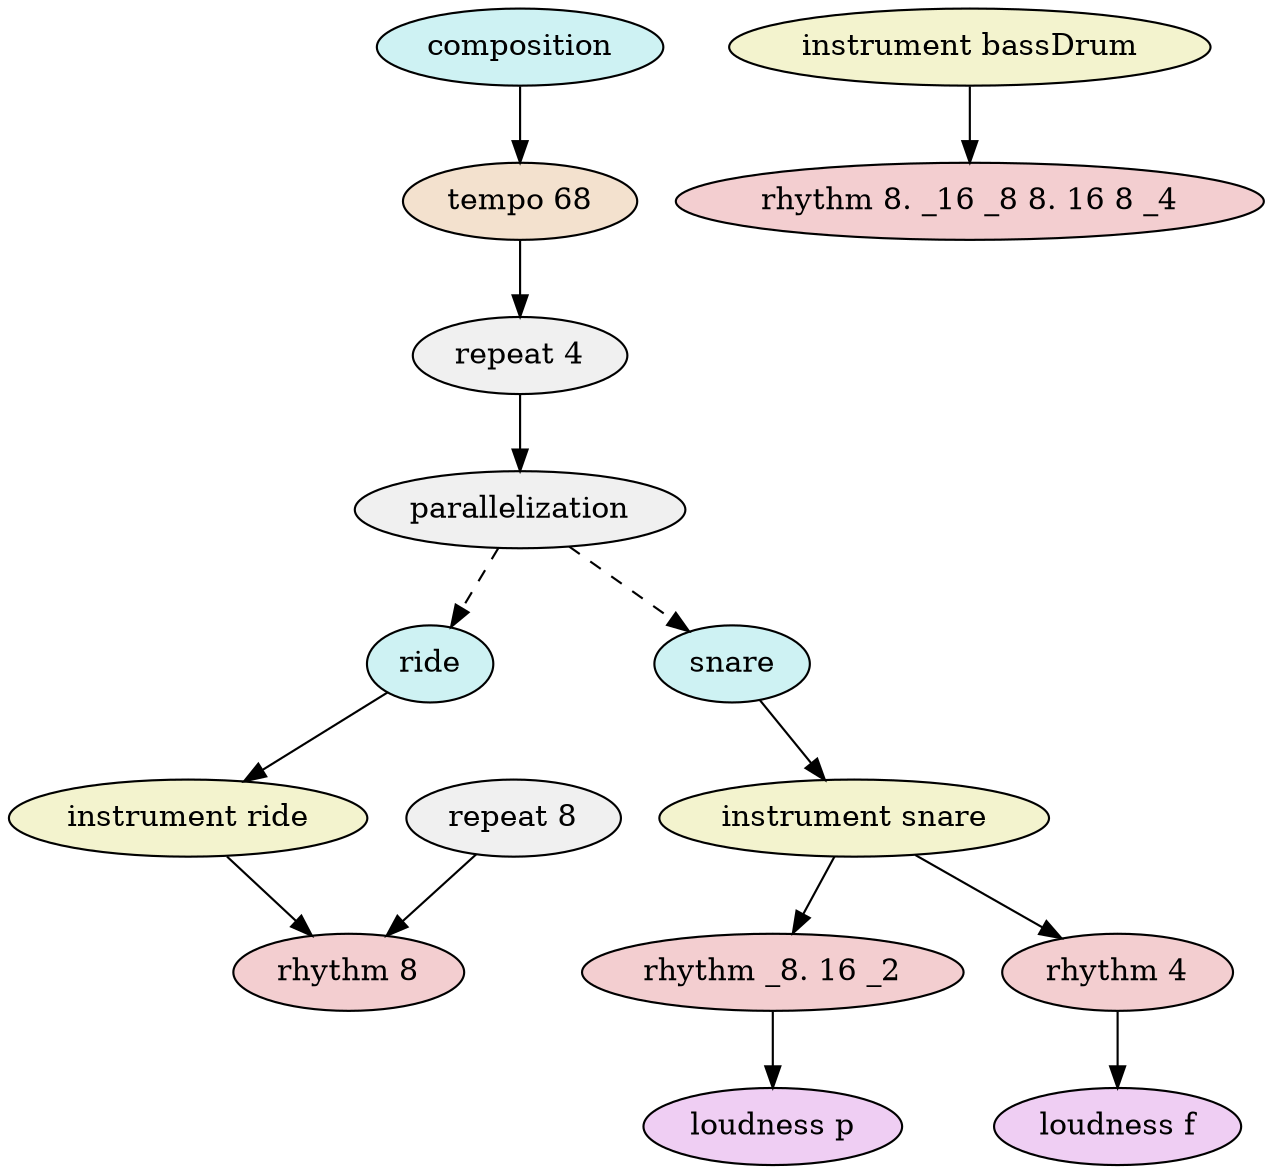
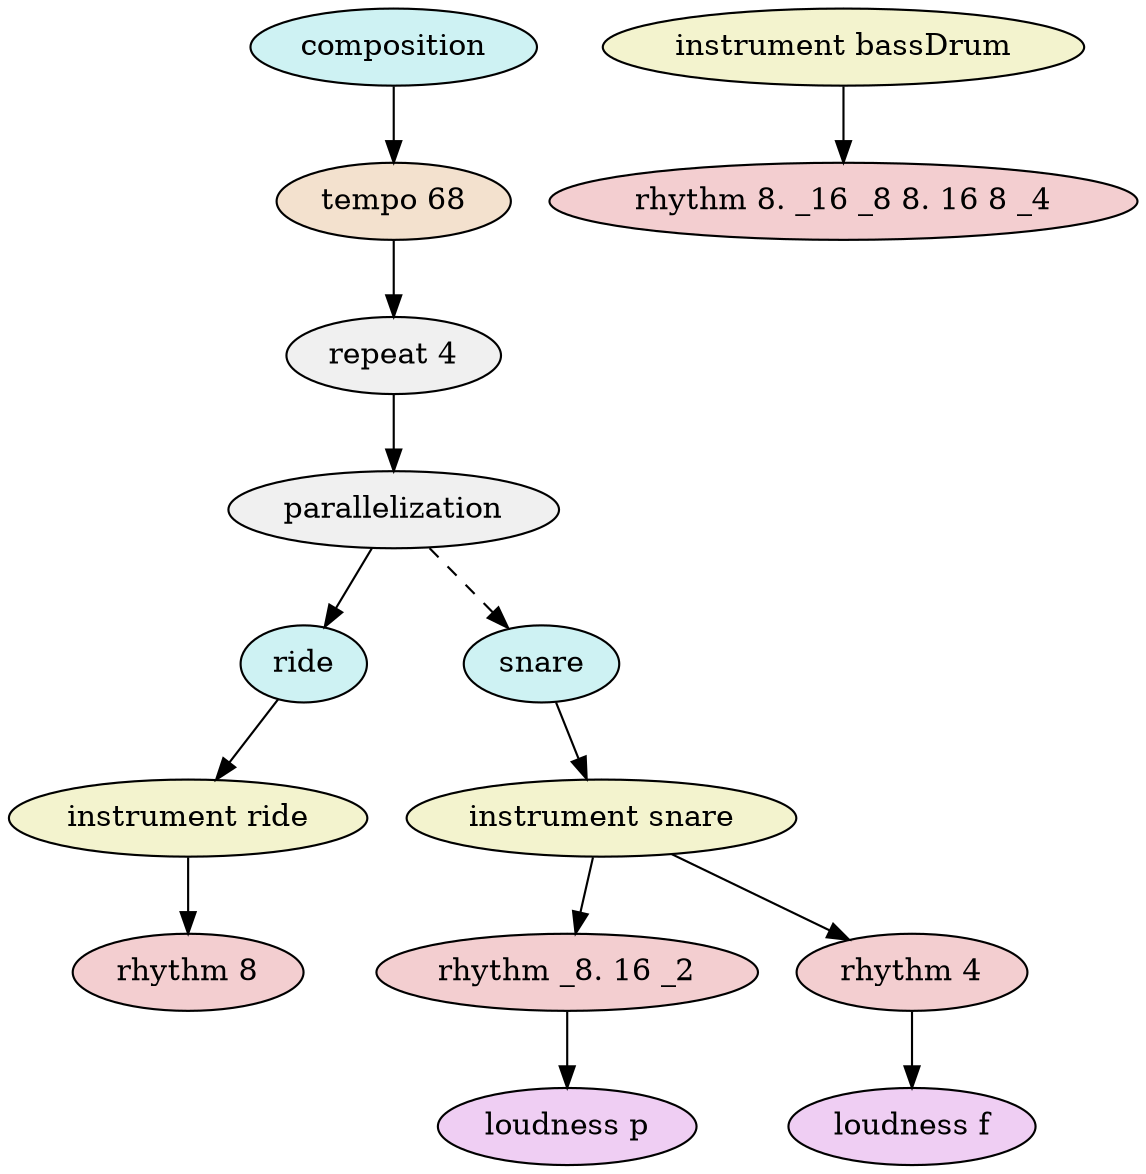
edge "parallelization" -> "ride": style dashed -> solid
node "repeat 8": removed
